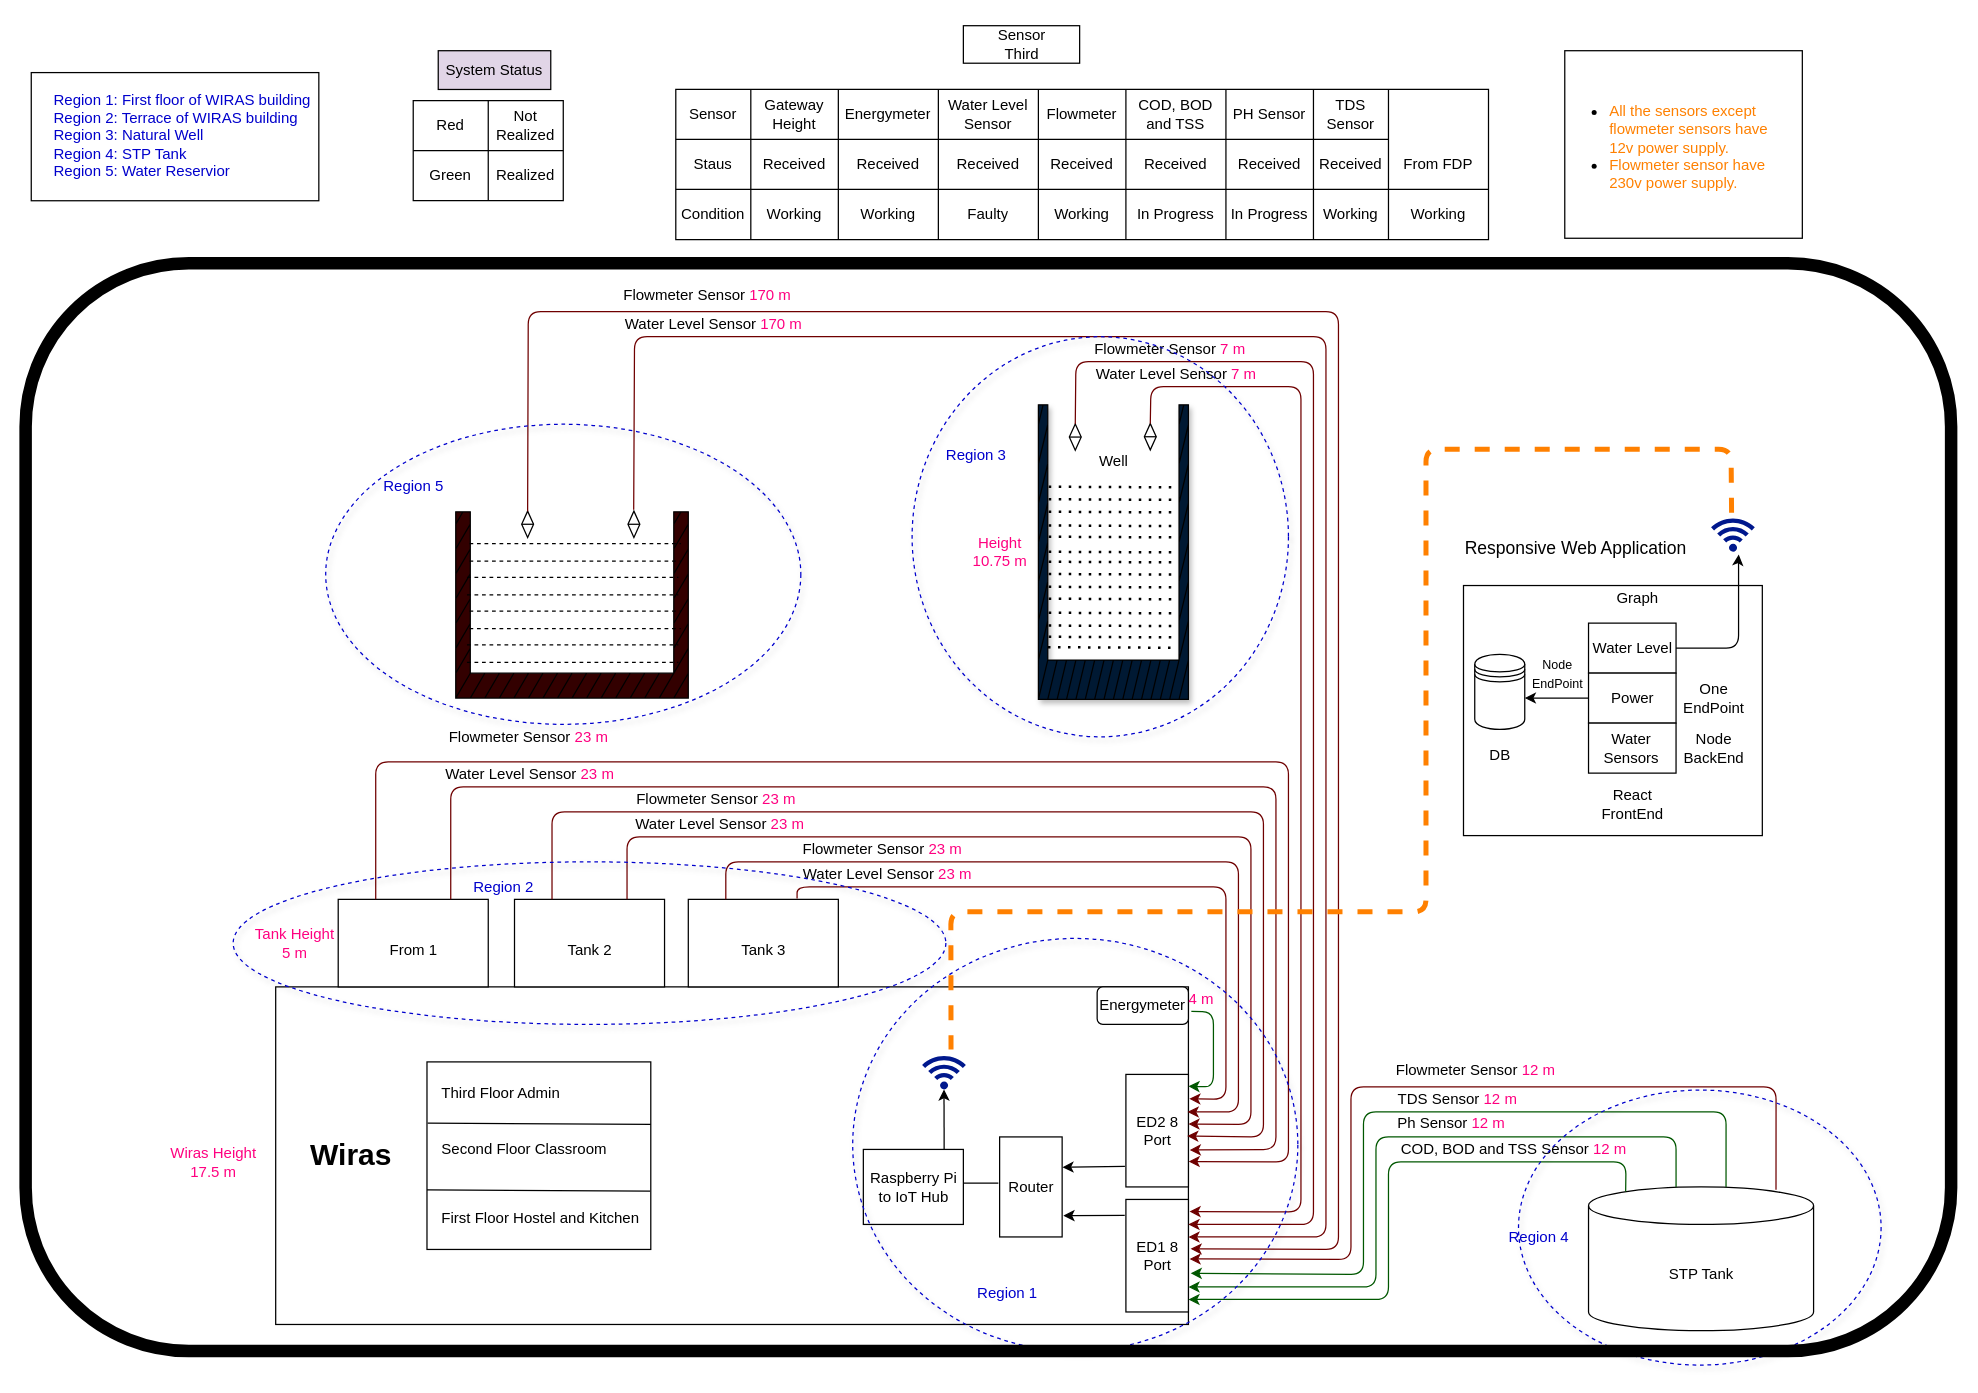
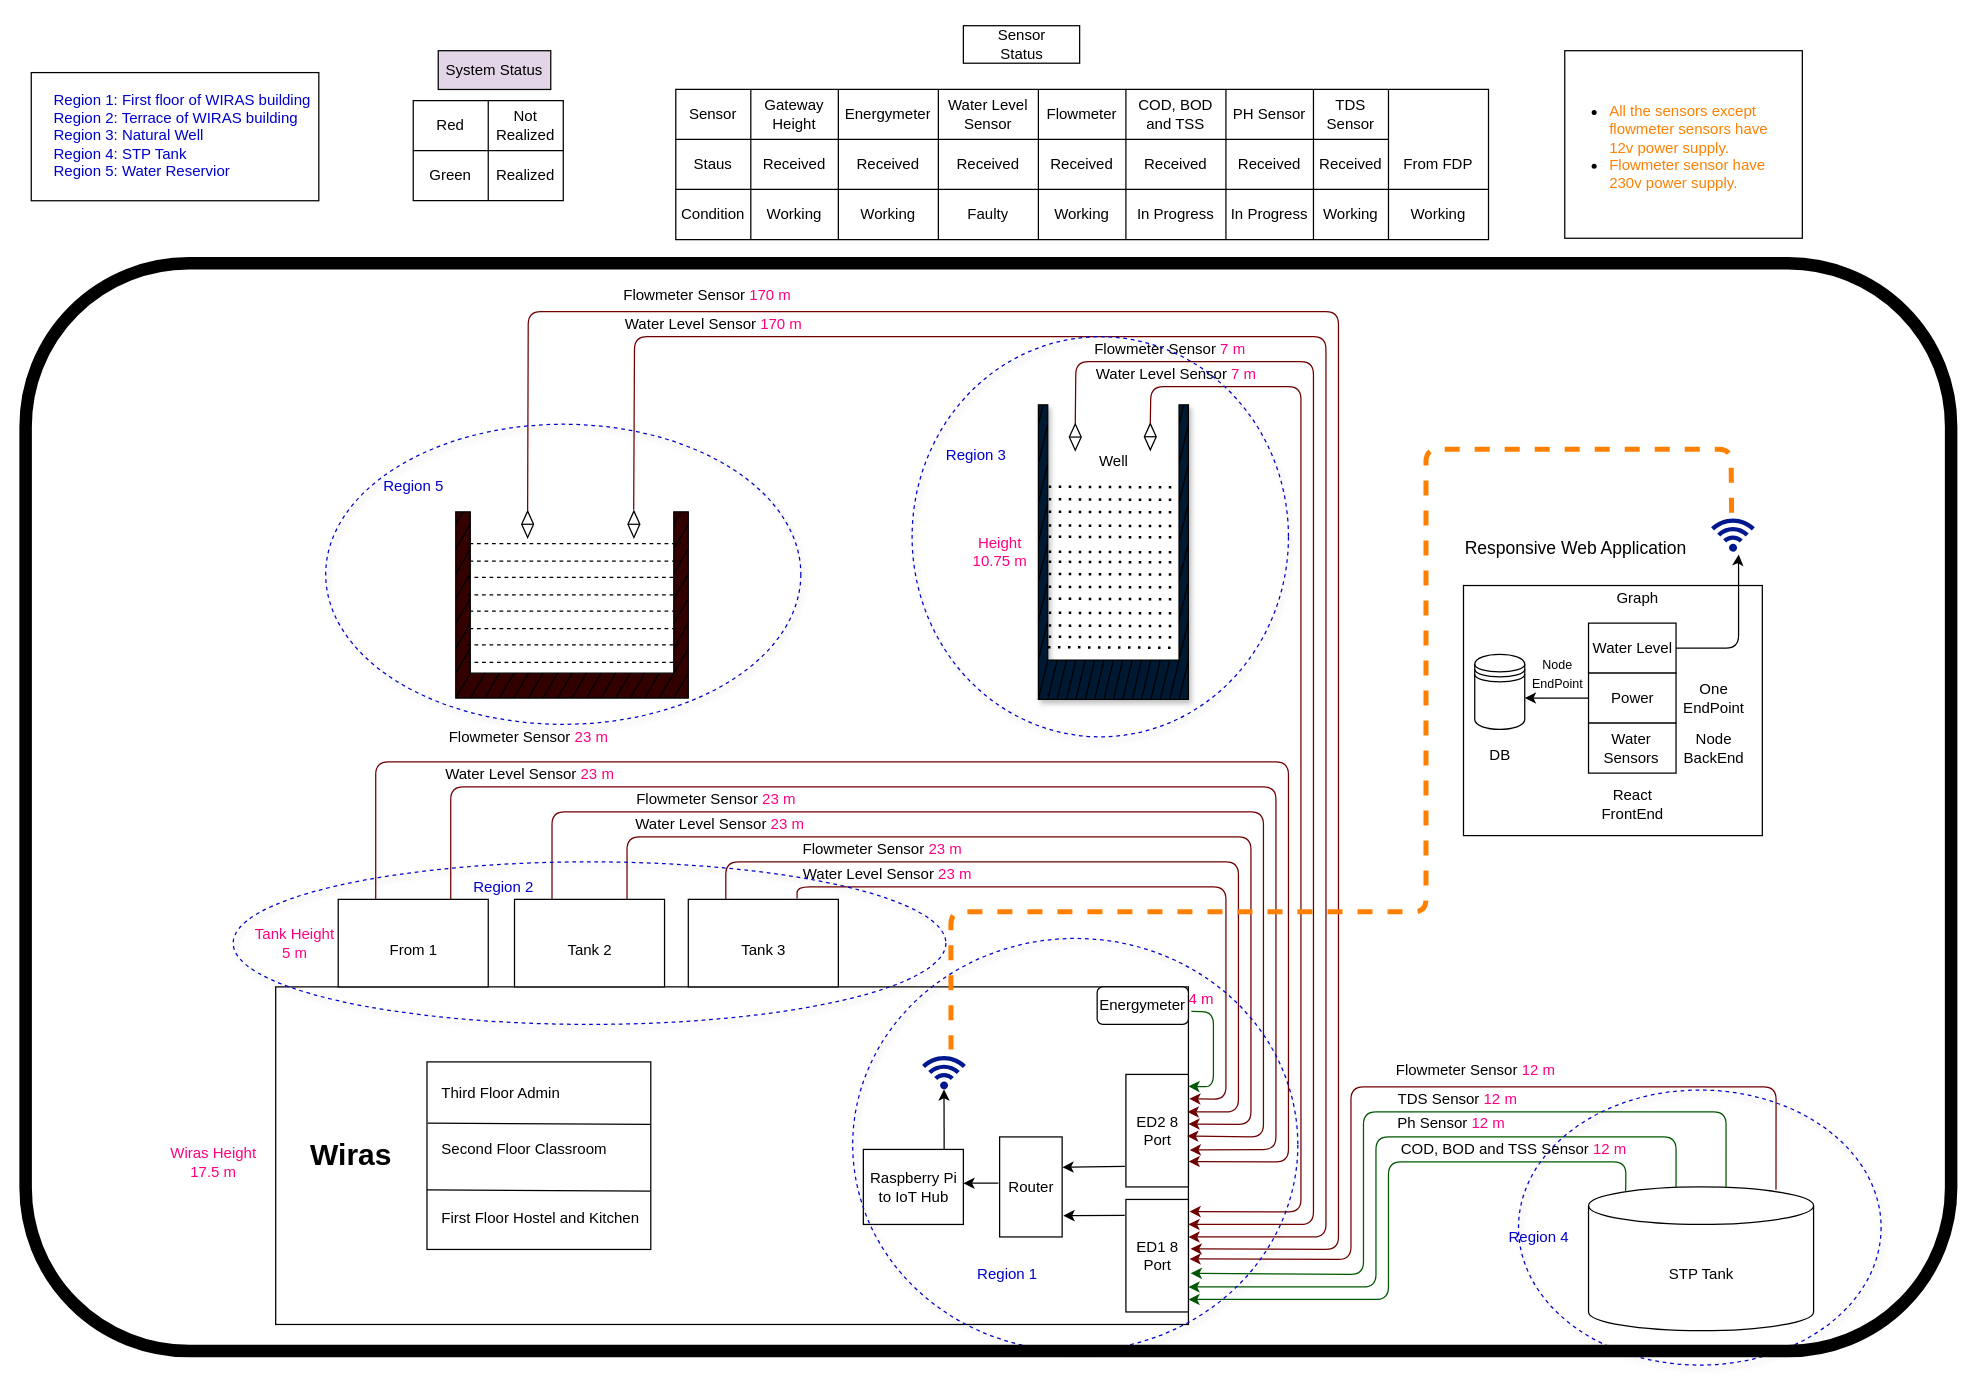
node "Sensor Third": label "Sensor Third" -> "Sensor Status"
edge "Raspberry Pi to IoT Hub" -- "Router": arrowhead none -> classic
node "Region 1": moved (1007, 1293) -> (1007, 1274)
